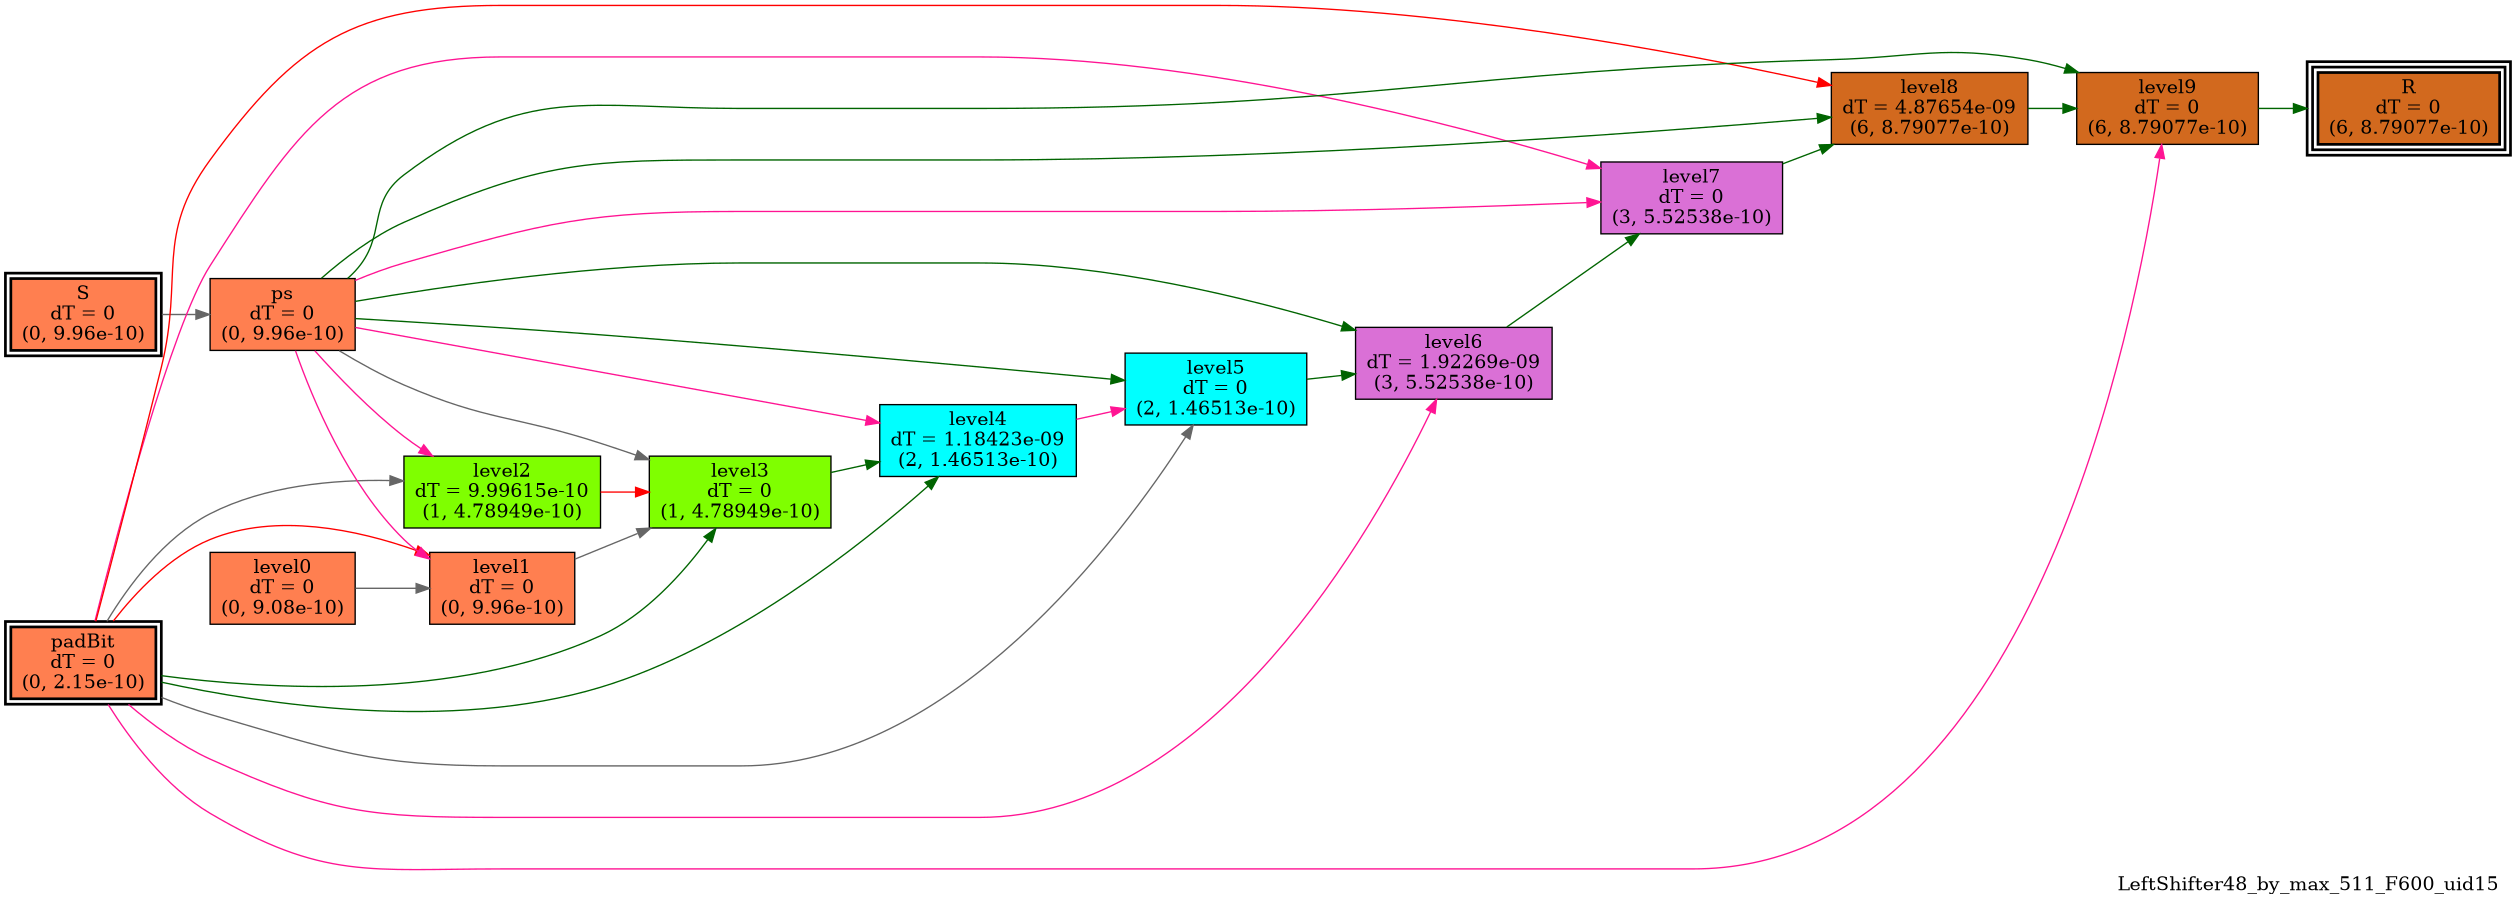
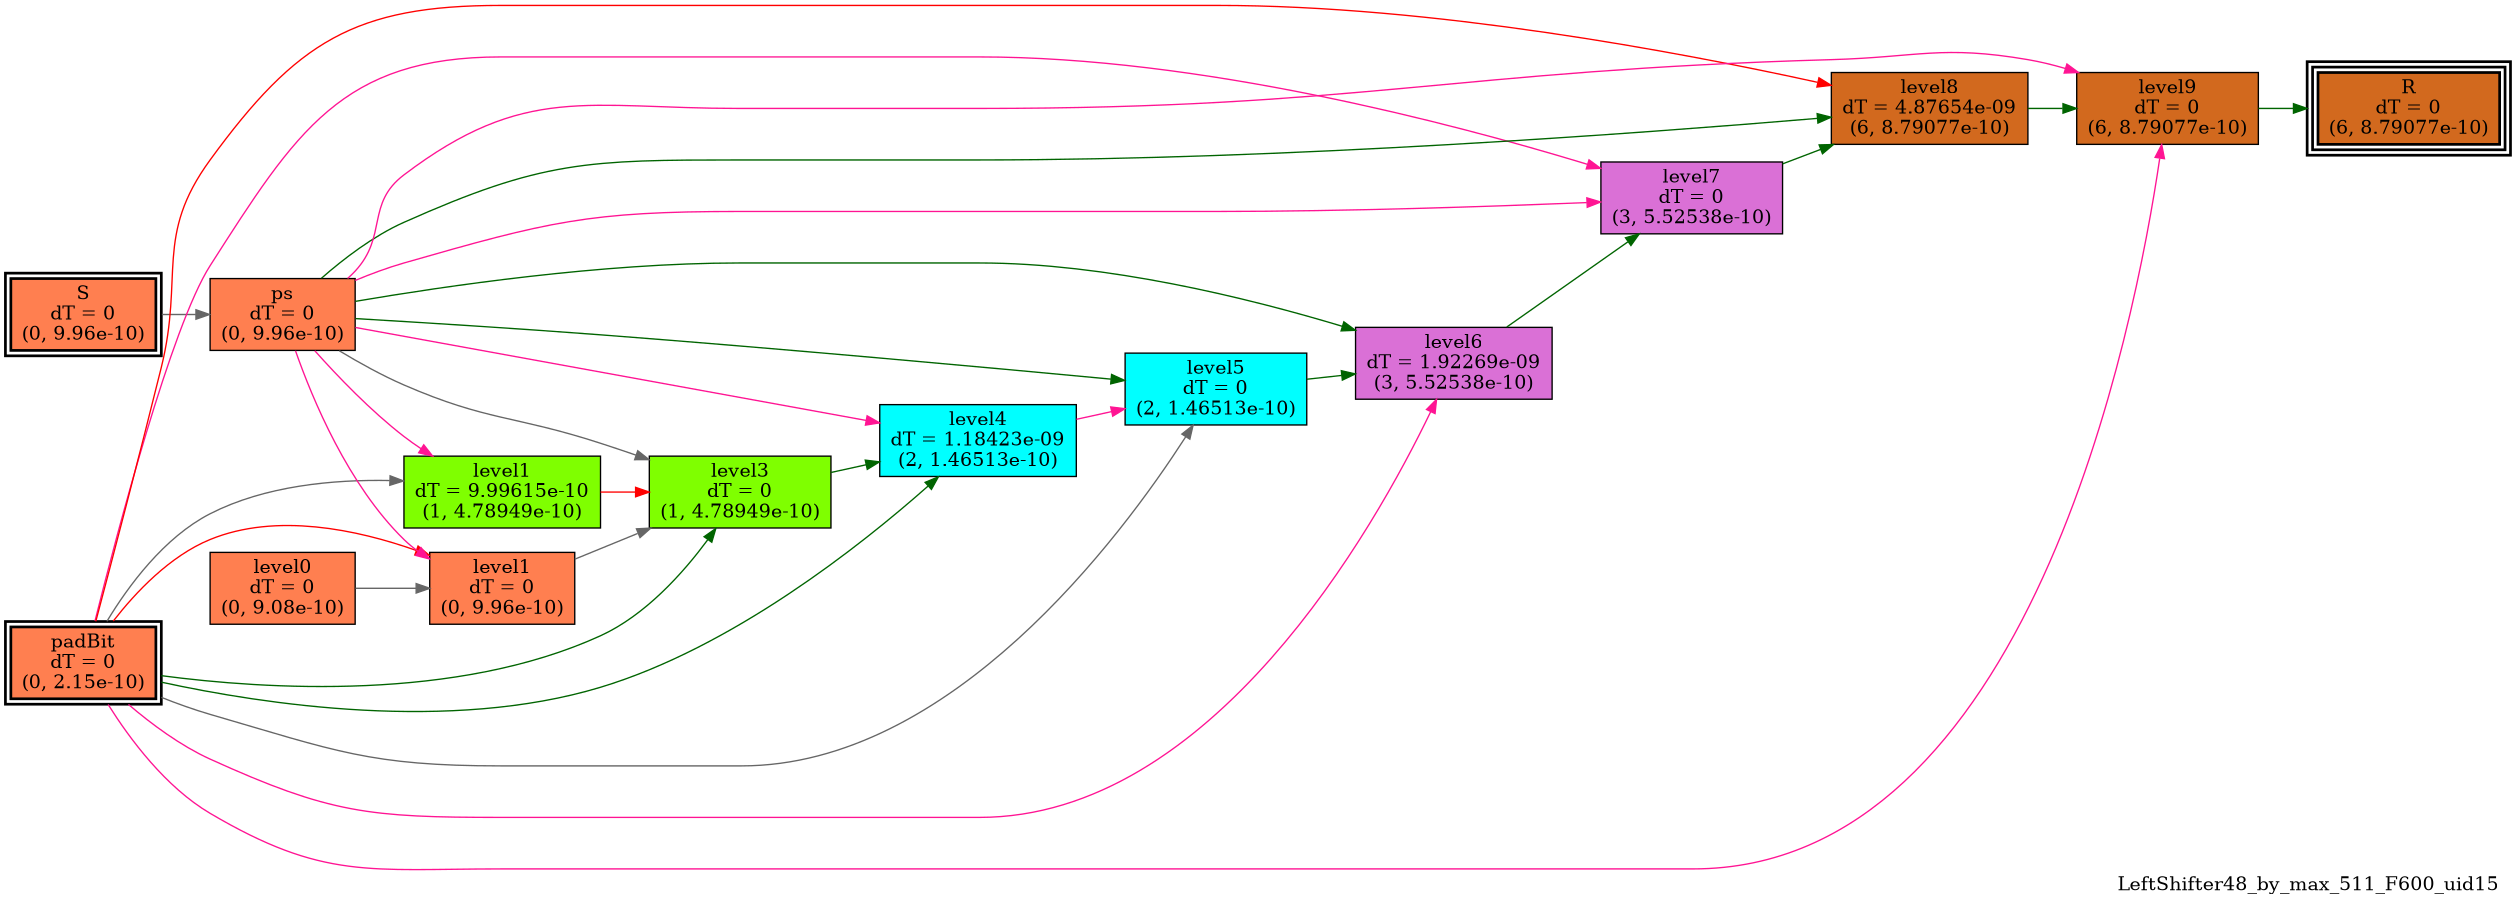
edge "ps dT = 0 (0, 9.96e-10)" -> "level9 dT = 0 (6, 8.79077e-10)": color darkgreen -> deeppink
node "level2 dT = 9.99615e-10 (1, 4.78949e-10)": label "level2 dT = 9.99615e-10 (1, 4.78949e-10)" -> "level1 dT = 9.99615e-10 (1, 4.78949e-10)"
